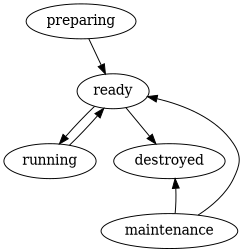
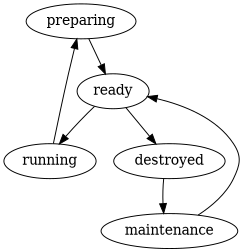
edge "running" -> "ready": now "running" -> "preparing"
edge "maintenance" -> "destroyed": reversed
